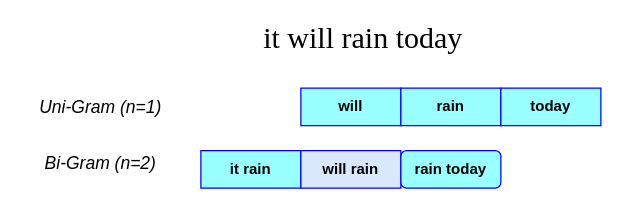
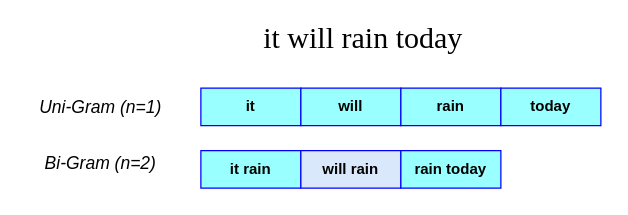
node "it": added
node "rain today": shape rounded rectangle -> rectangle
